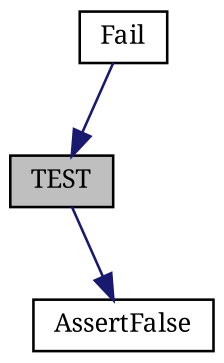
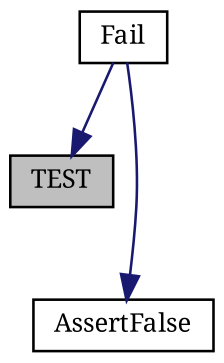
edge "TEST" -> "AssertFalse": now "Fail" -> "AssertFalse"
